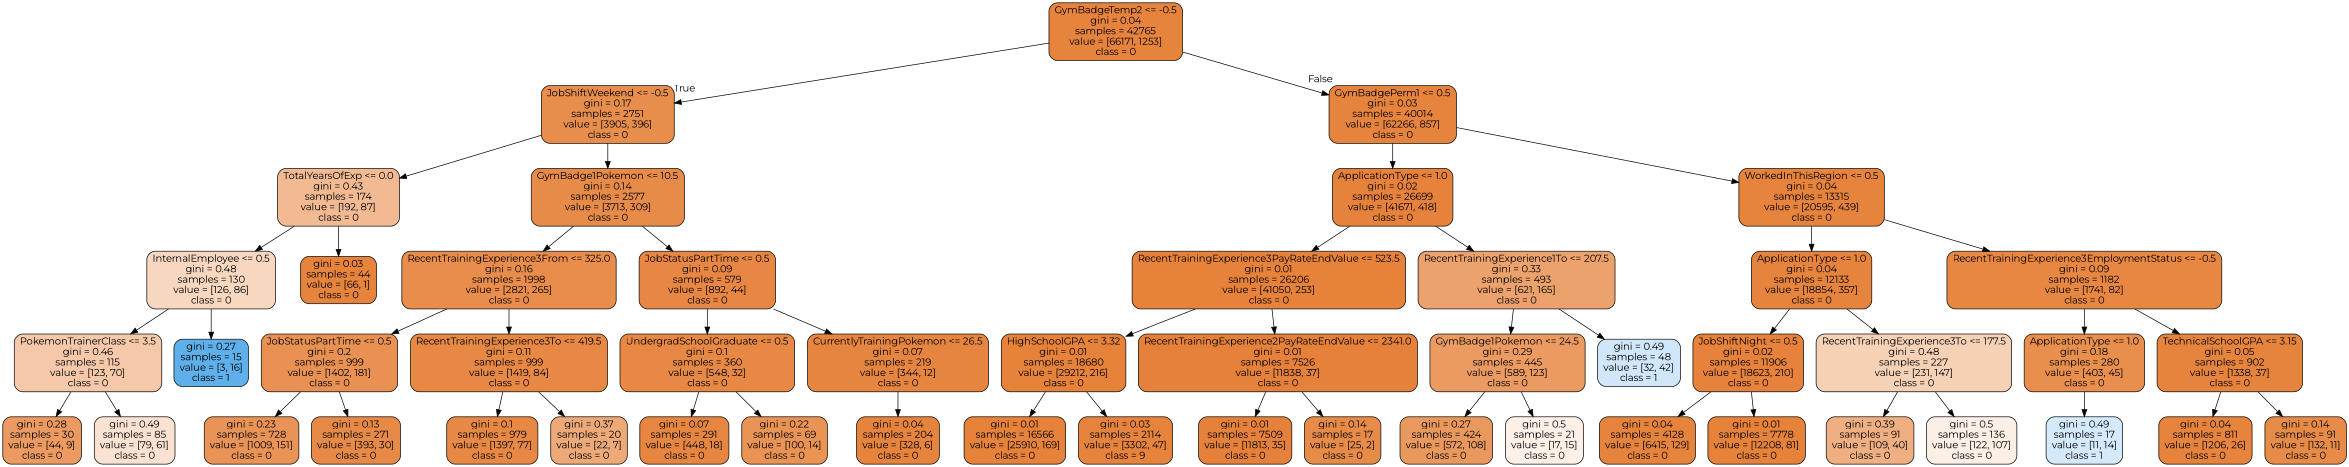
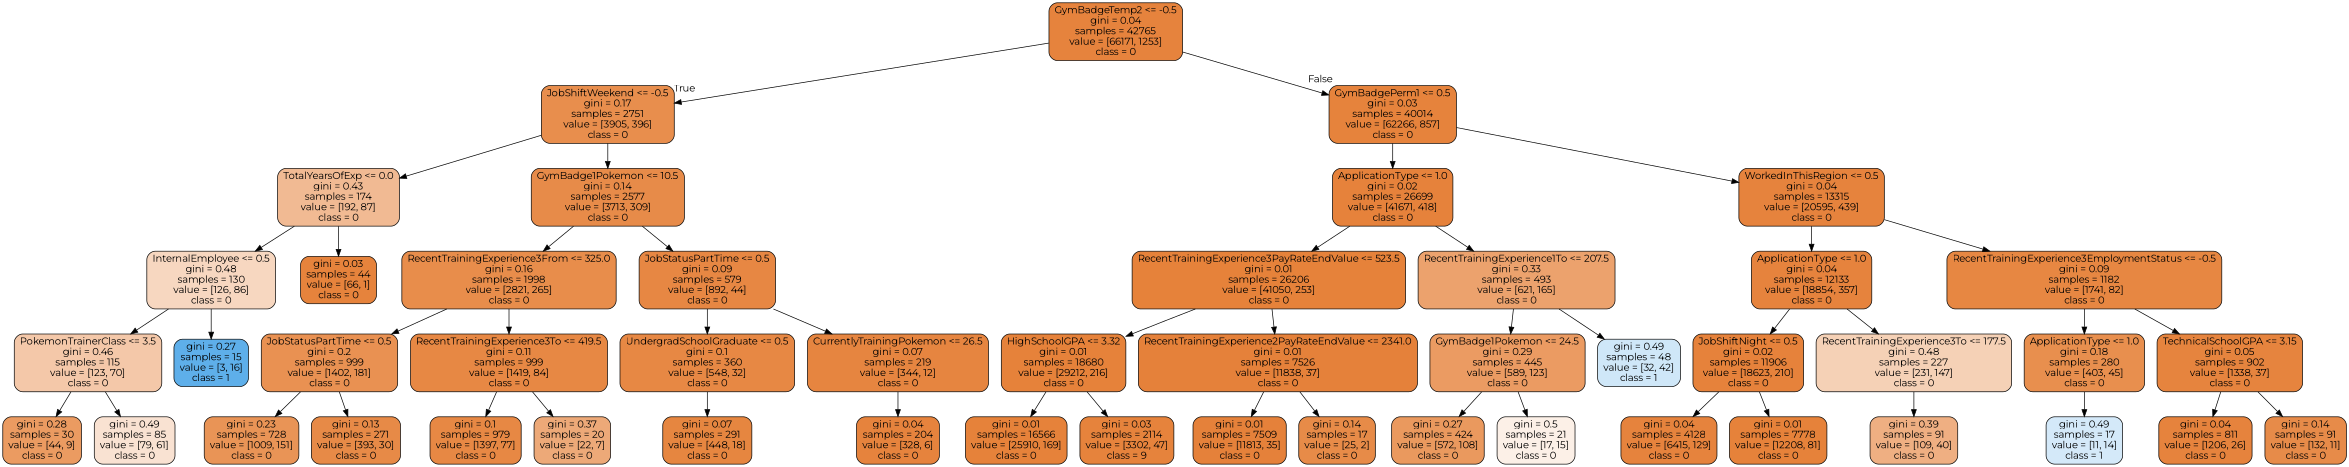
node "gini = 0.22 samples = 69 value = [100, 14] class = 0": removed
node "gini = 0.5 samples = 136 value = [122, 107] class = 0": removed
